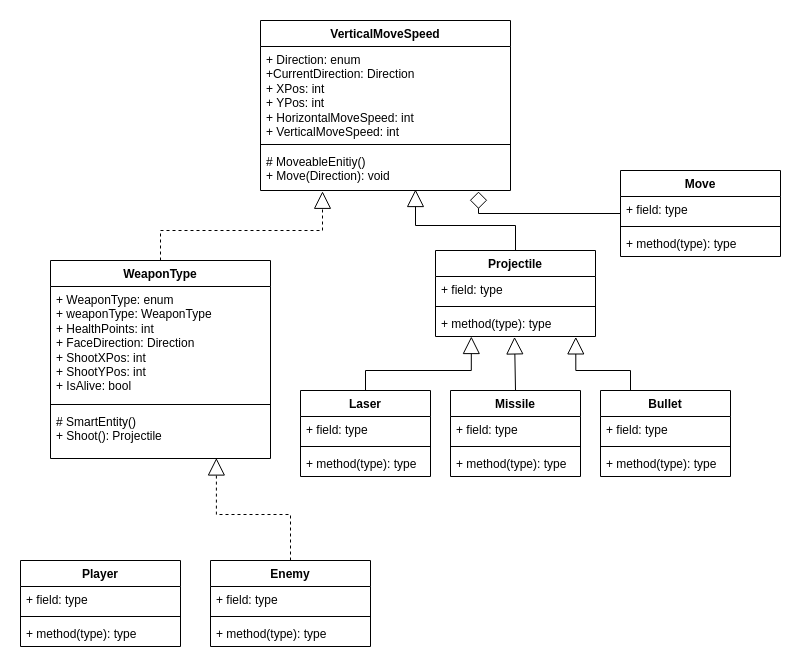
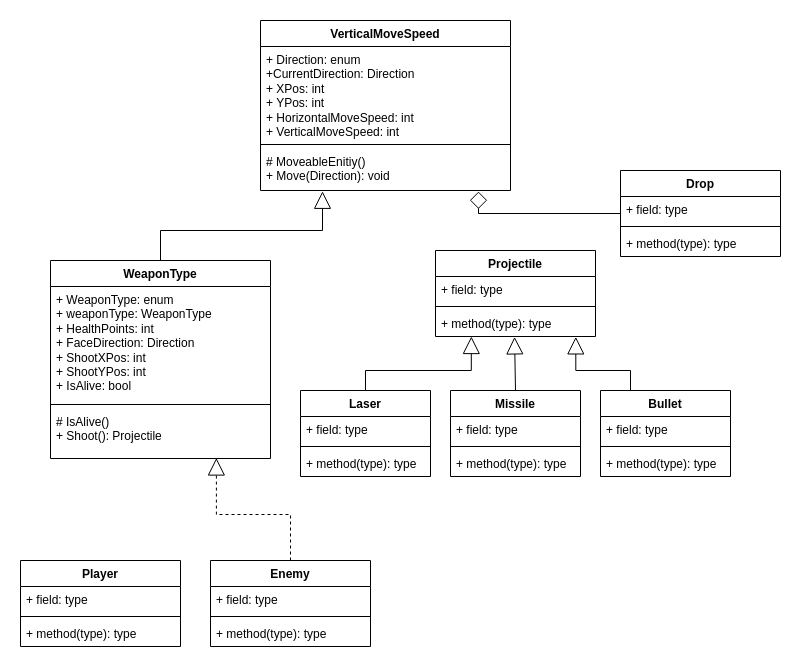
node "Move": label "Move" -> "Drop"
edge "Projectile" -> "# MoveableEnitiy() + Move(Direction): void": removed
edge "WeaponType" -> "# MoveableEnitiy() + Move(Direction): void": style dashed -> solid
node "# SmartEntity() + Shoot(): Projectile": label "# SmartEntity() + Shoot(): Projectile" -> "# IsAlive() + Shoot(): Projectile"
